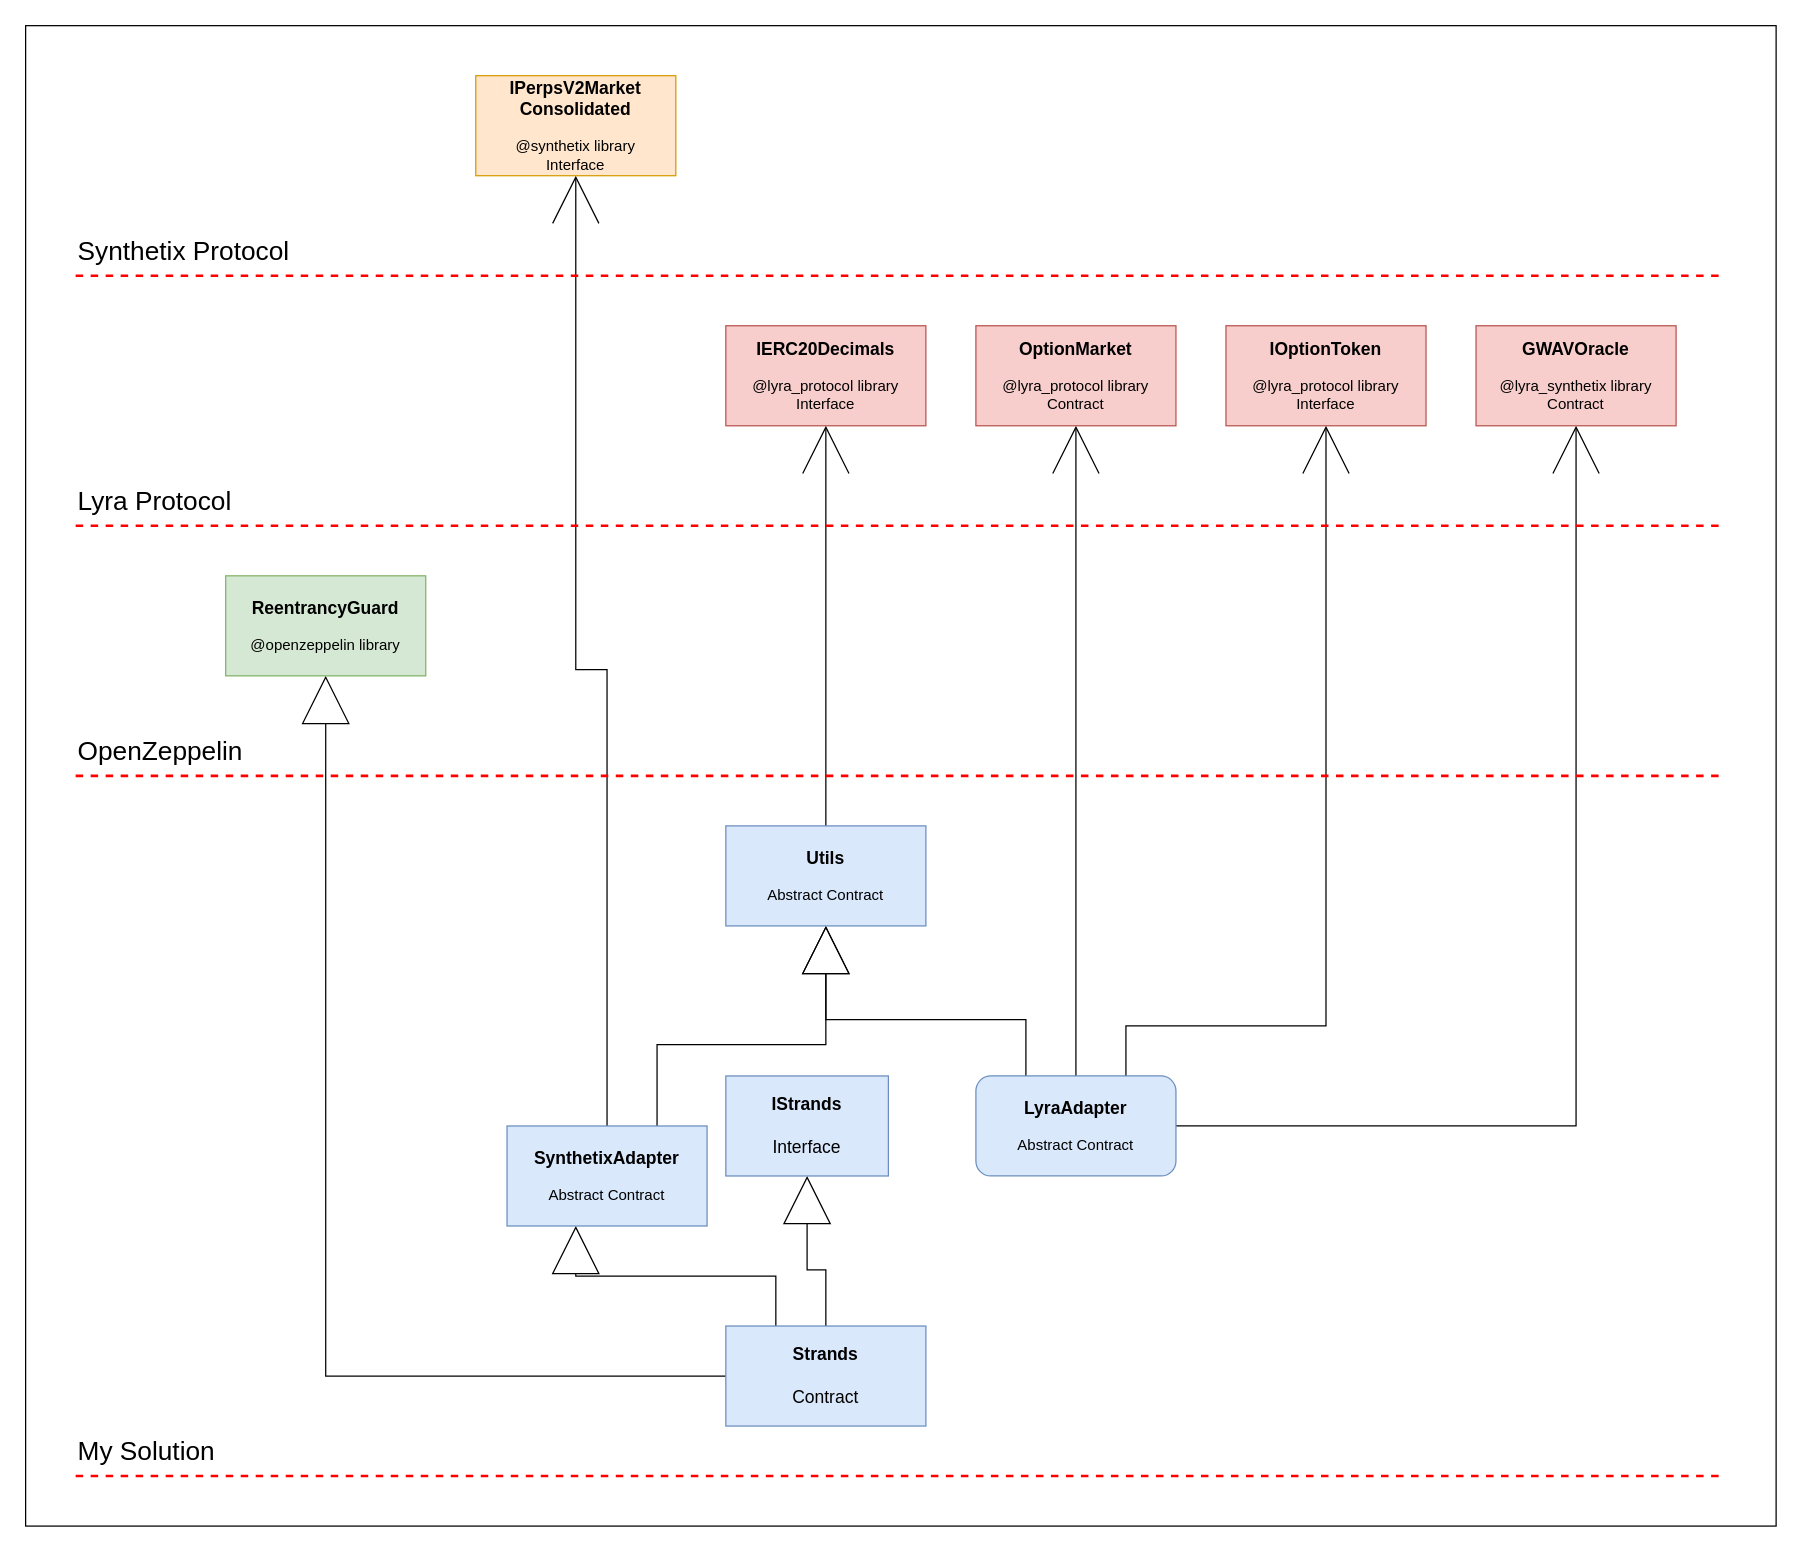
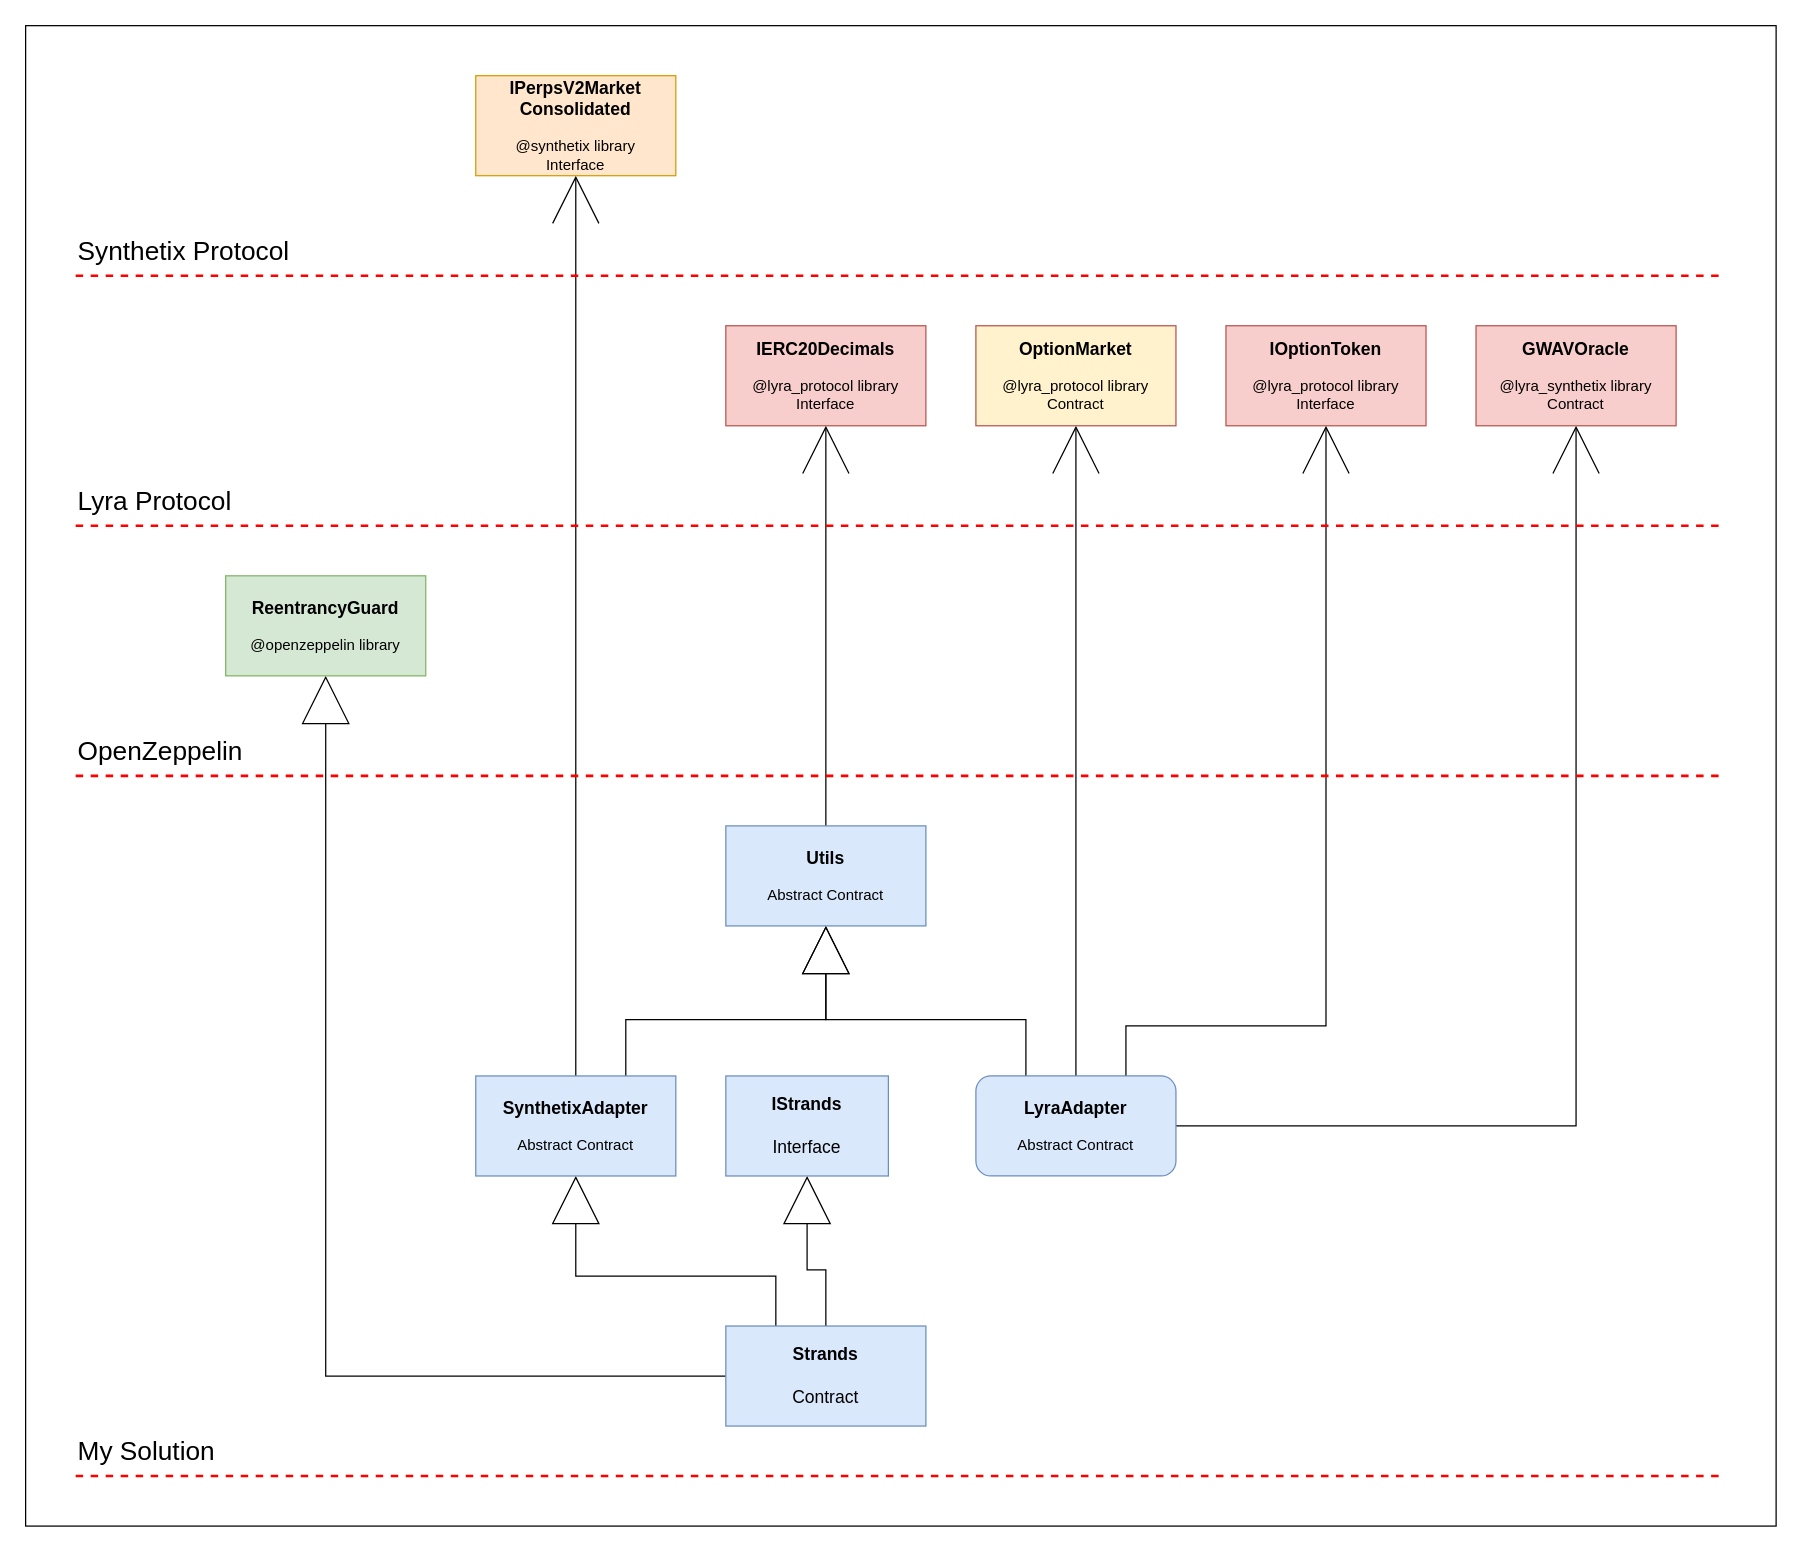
node "OptionMarket @lyra_protocol library Contract": fillcolor #f8cecc -> #fff2cc
node "SynthetixAdapter Abstract Contract": moved (607, 1176) -> (576, 1126)
